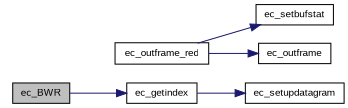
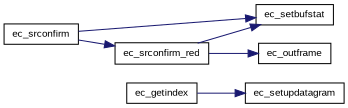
node "ec_srconfirm": added
node "ec_outframe_red": label "ec_outframe_red" -> "ec_srconfirm_red"
node "ec_BWR": removed
